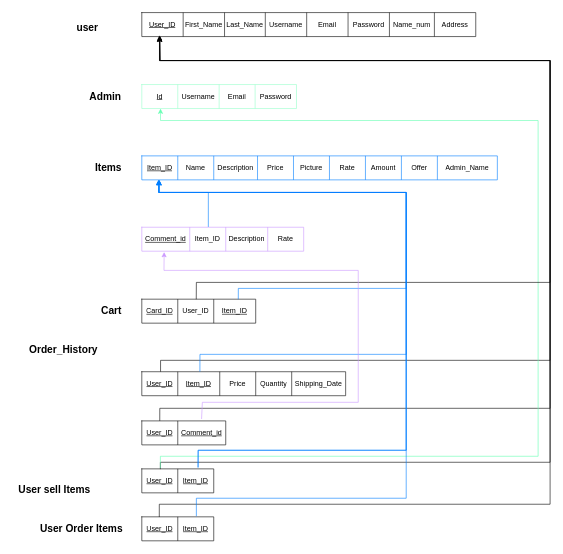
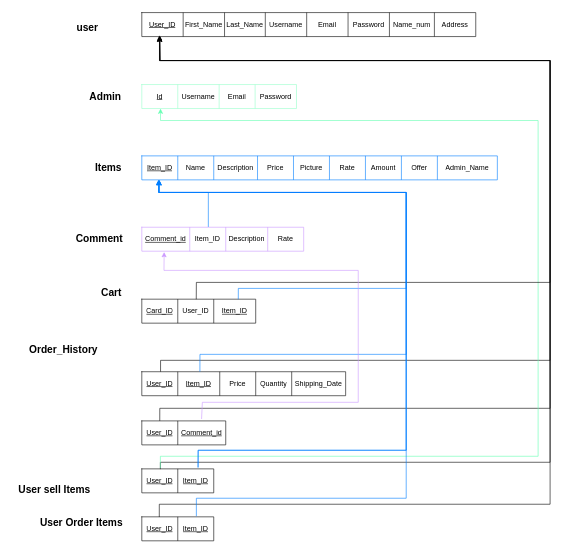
node "Comment": added
node "Cart": moved (111, 311) -> (111, 293)
node "User Order Items": moved (81, 529) -> (81, 523)
